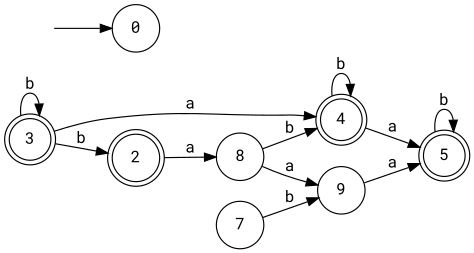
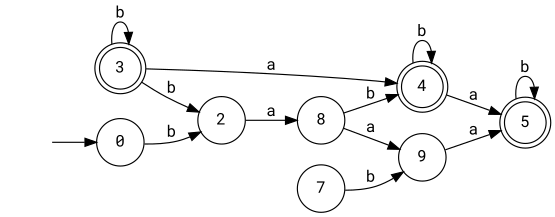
edge "0" -> "2": added, label "b"
node "2": shape doublecircle -> circle
